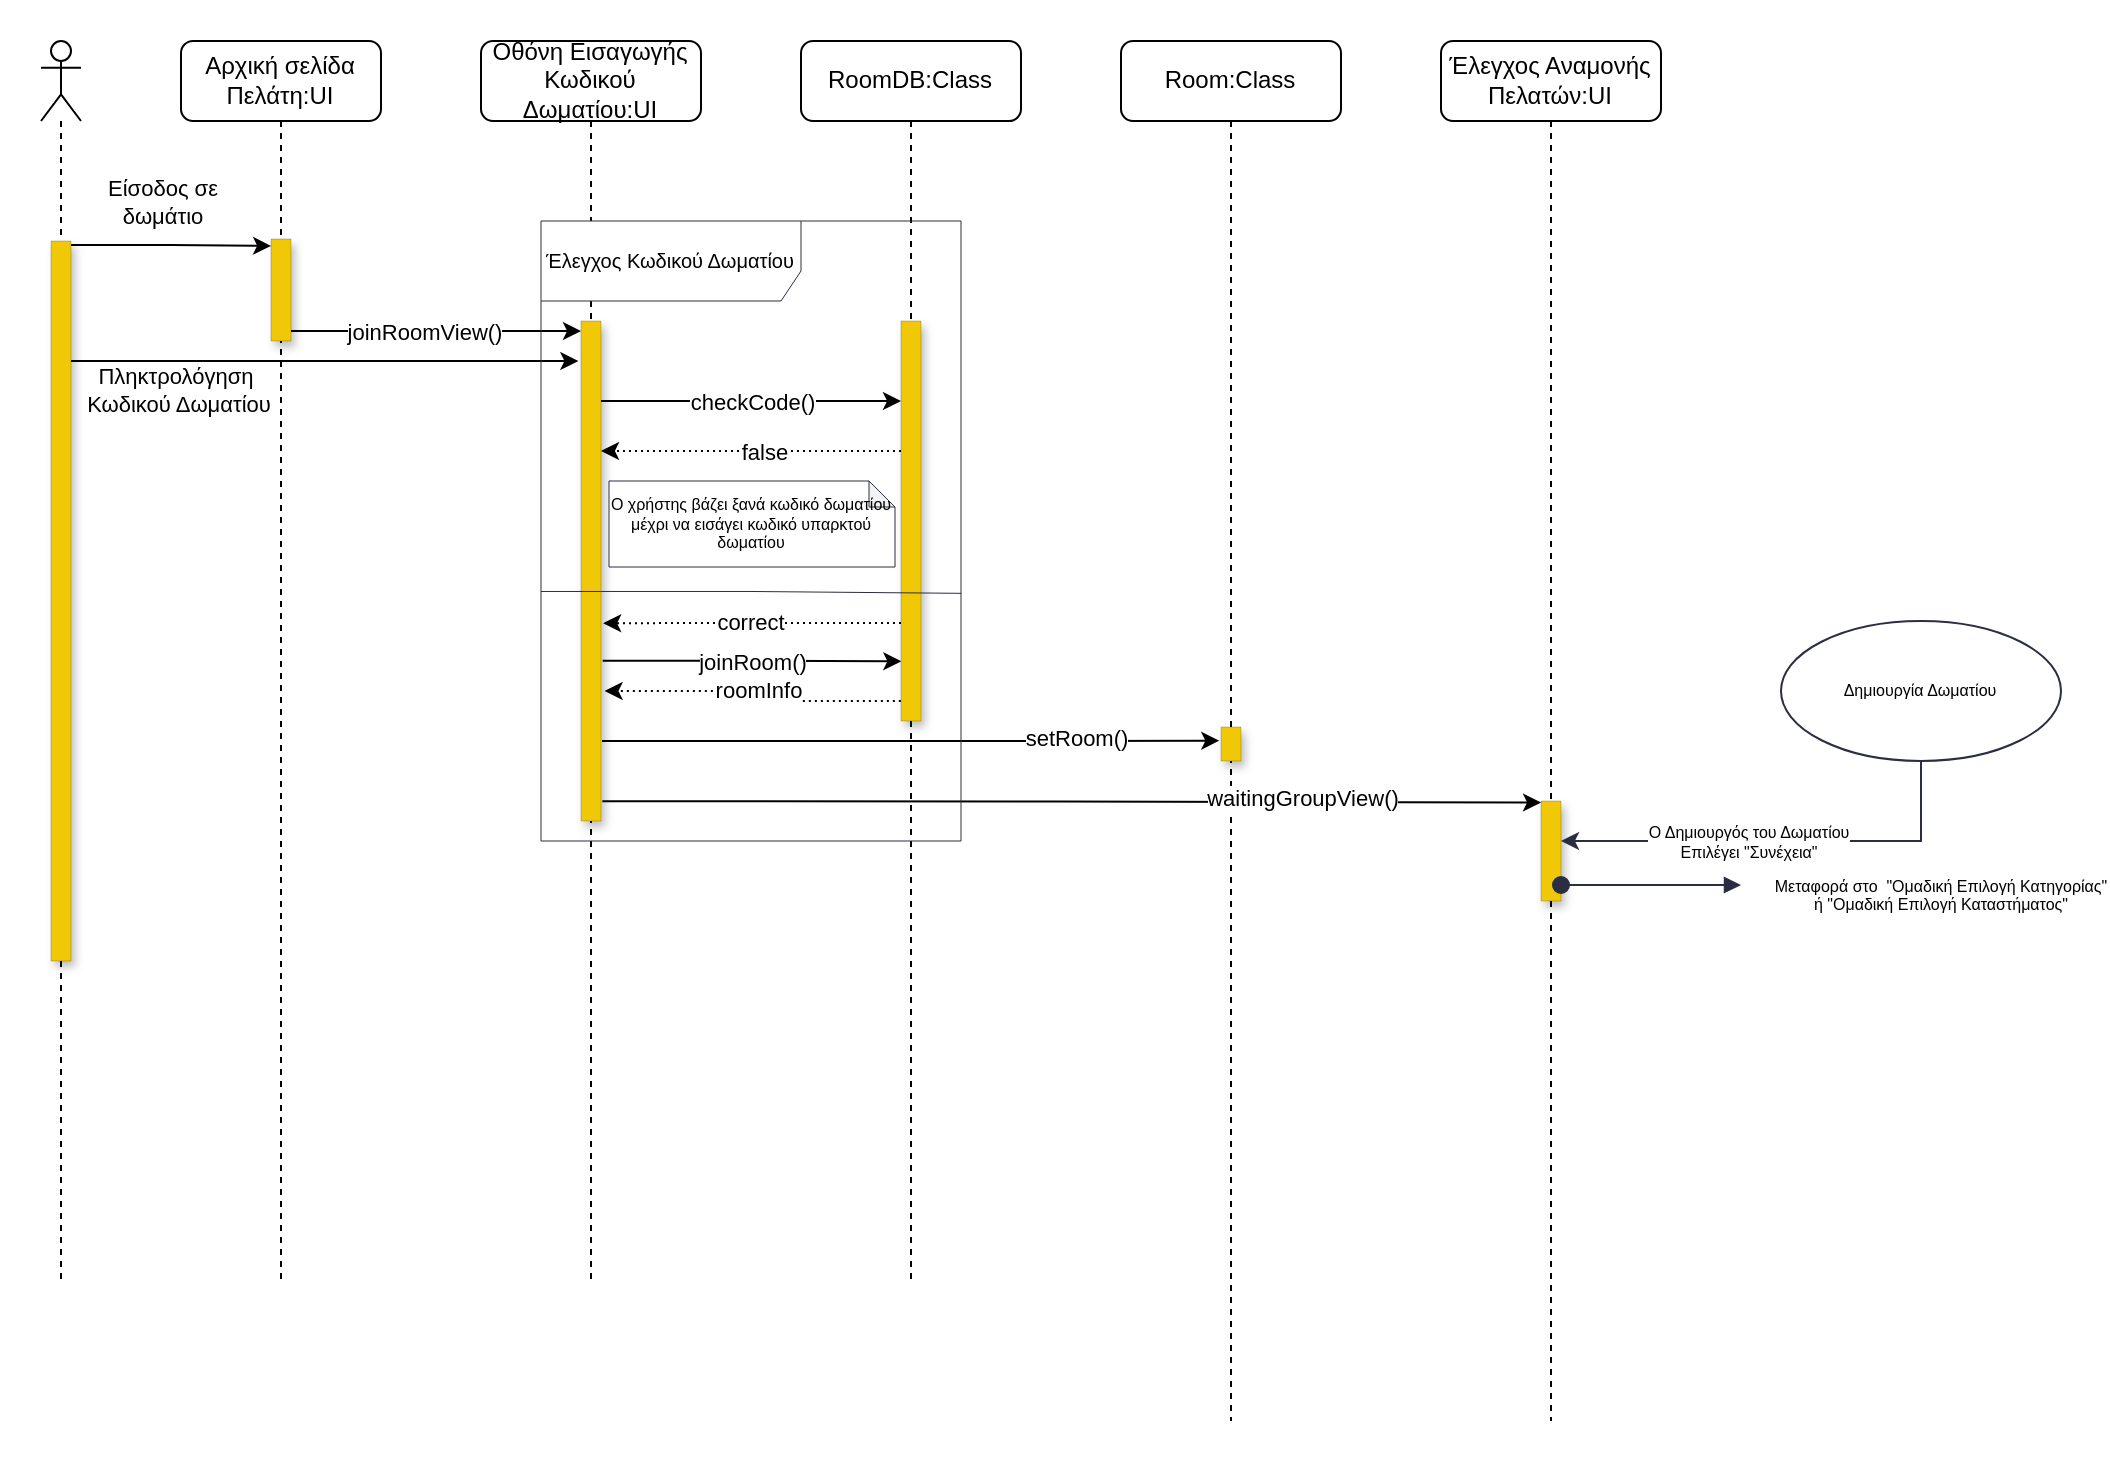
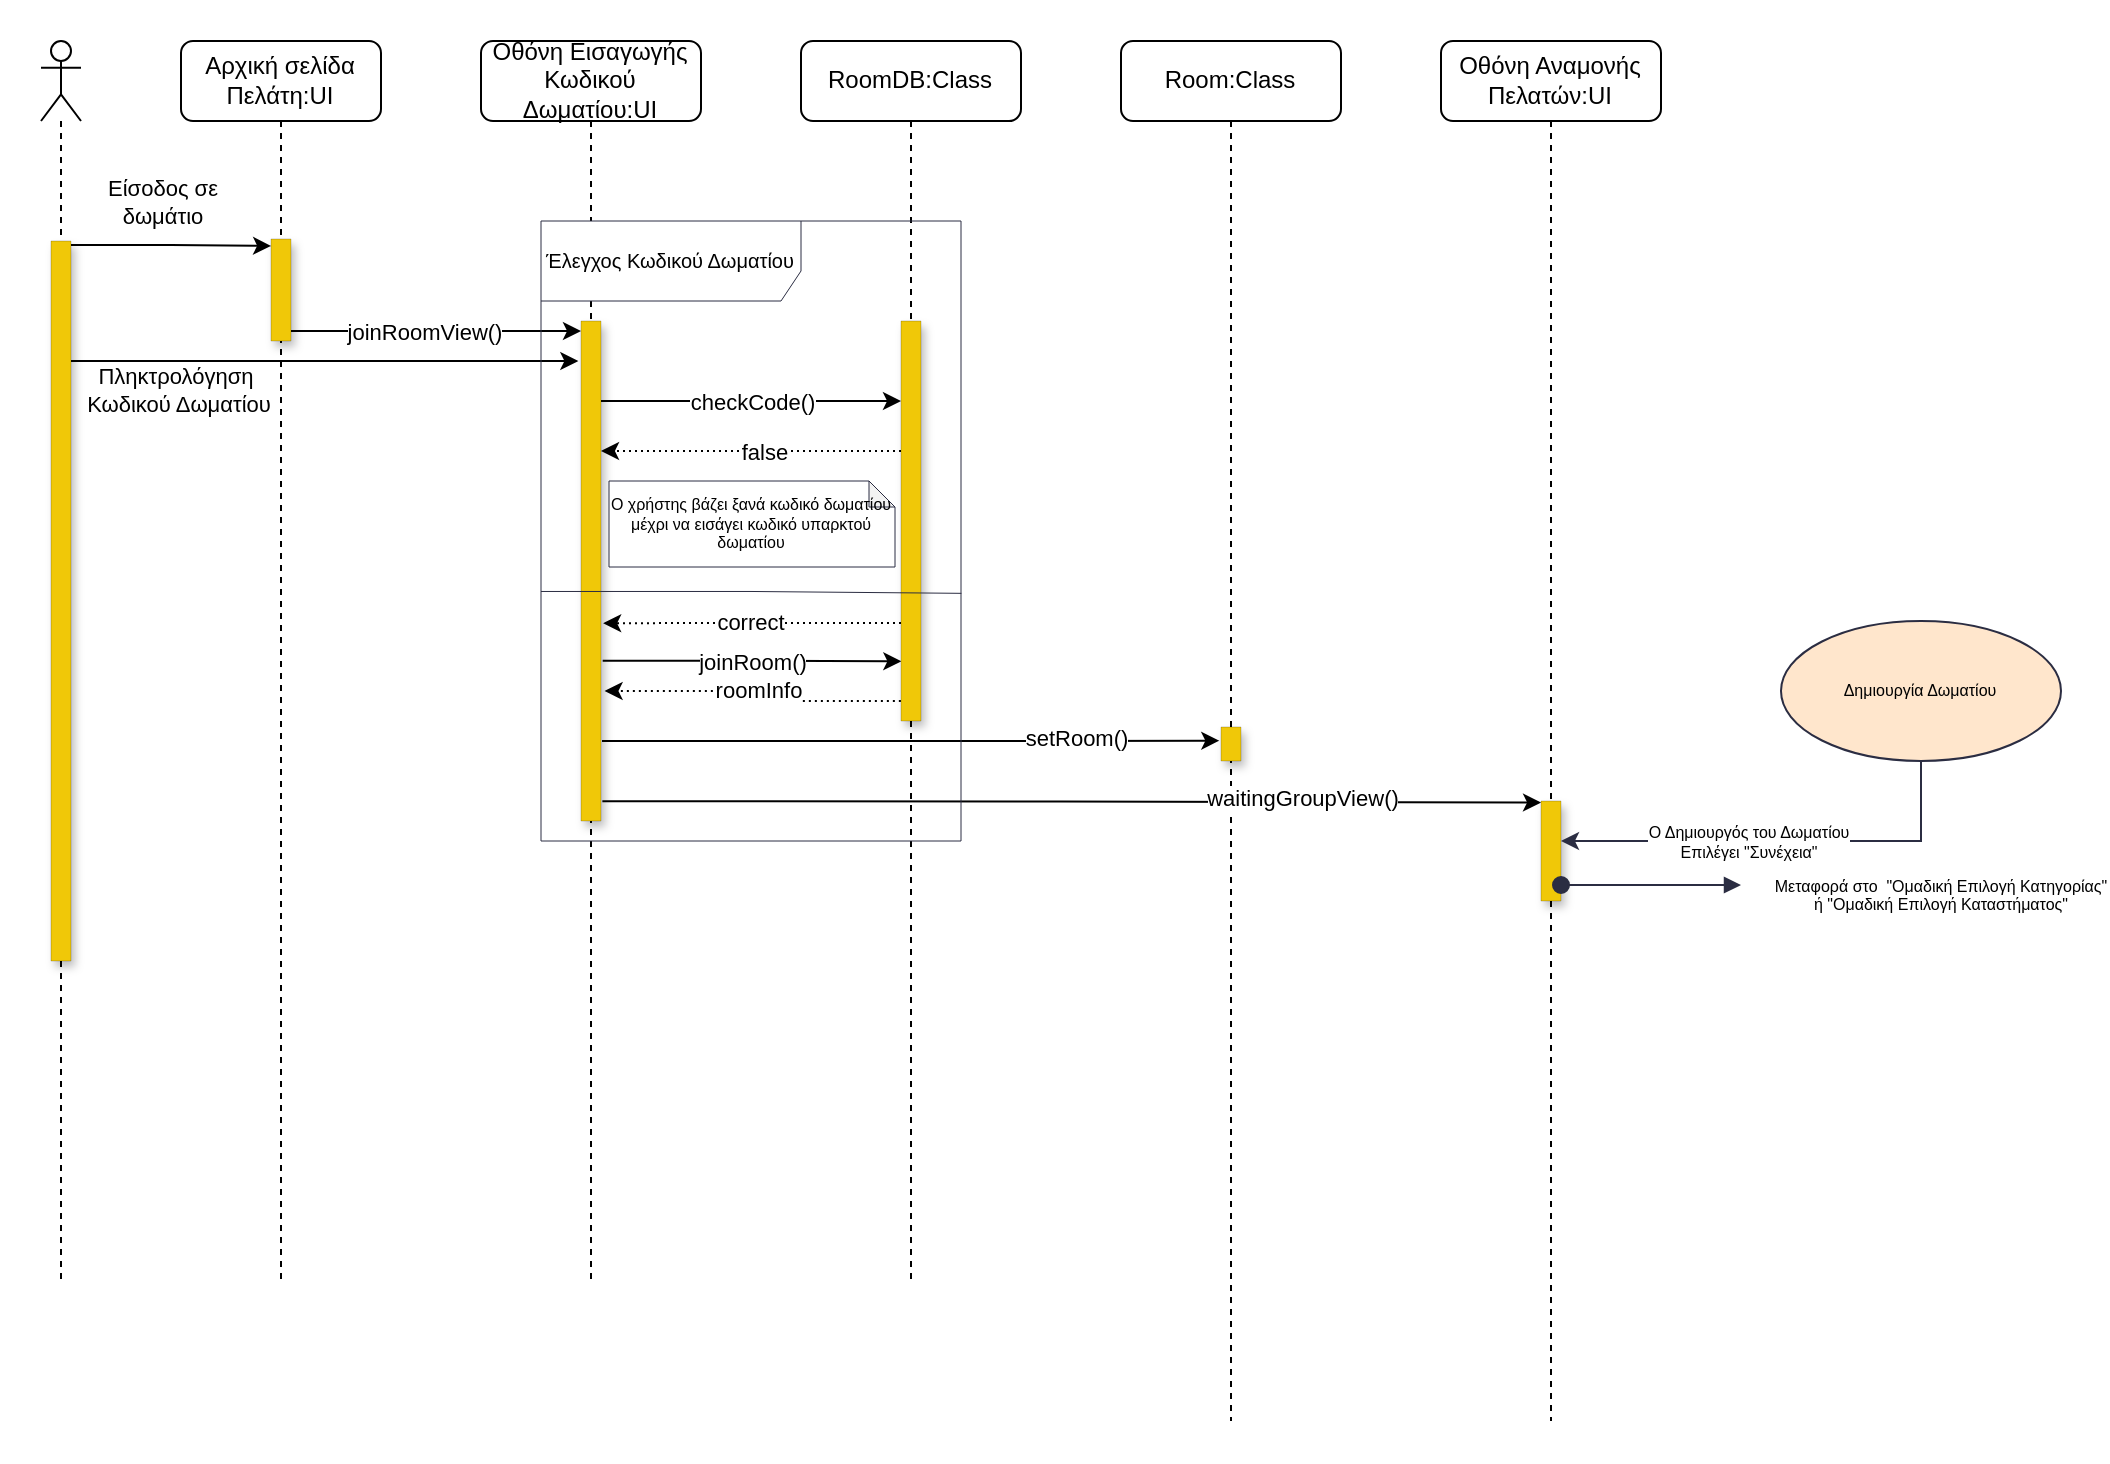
node "Έλεγχος Αναμονής Πελατών:UI": label "Έλεγχος Αναμονής Πελατών:UI" -> "Οθόνη Αναμονής Πελατών:UI"
node "Δημιουργία Δωματίου": fillcolor #ffffff -> #ffe6cc
